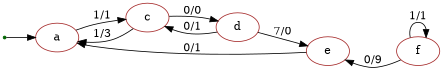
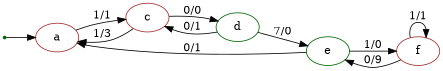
node "d": color brown -> darkgreen
node "e": color brown -> darkgreen
edge "e" -> "f": added, label "1/0"
